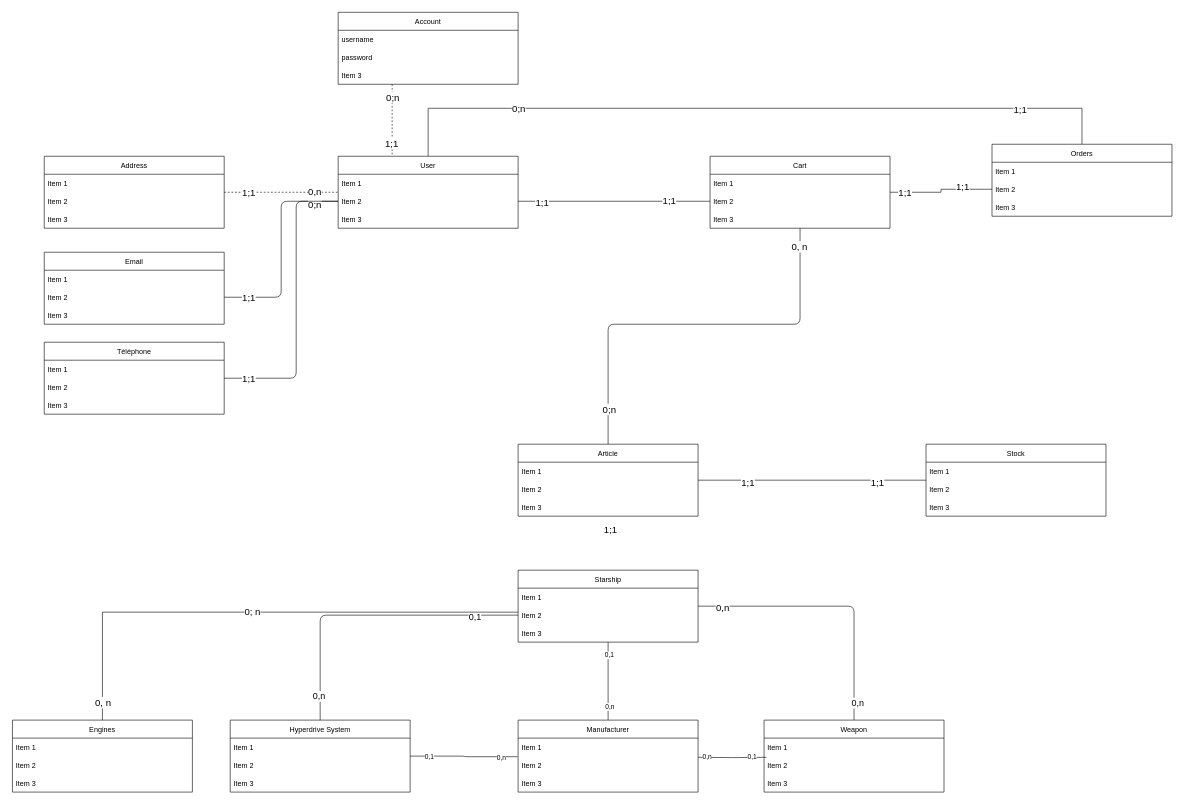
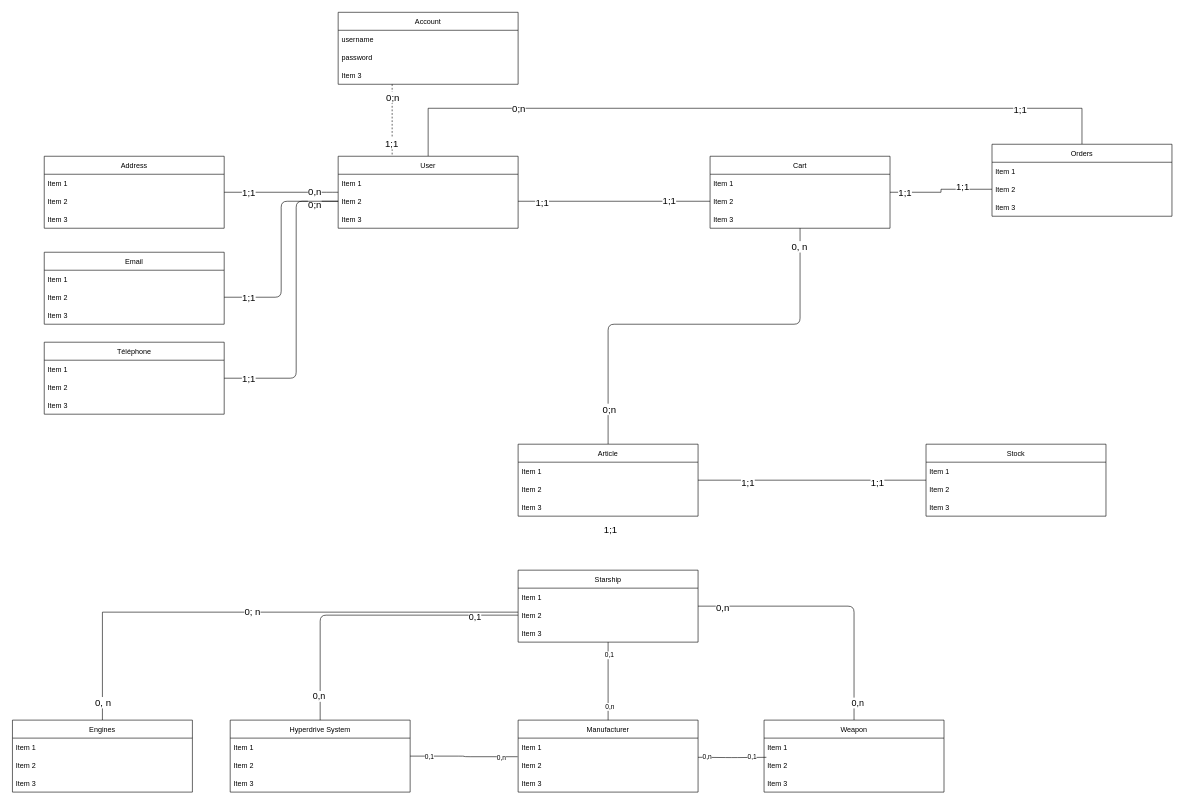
edge "Address" -- "User": style dashed -> solid
